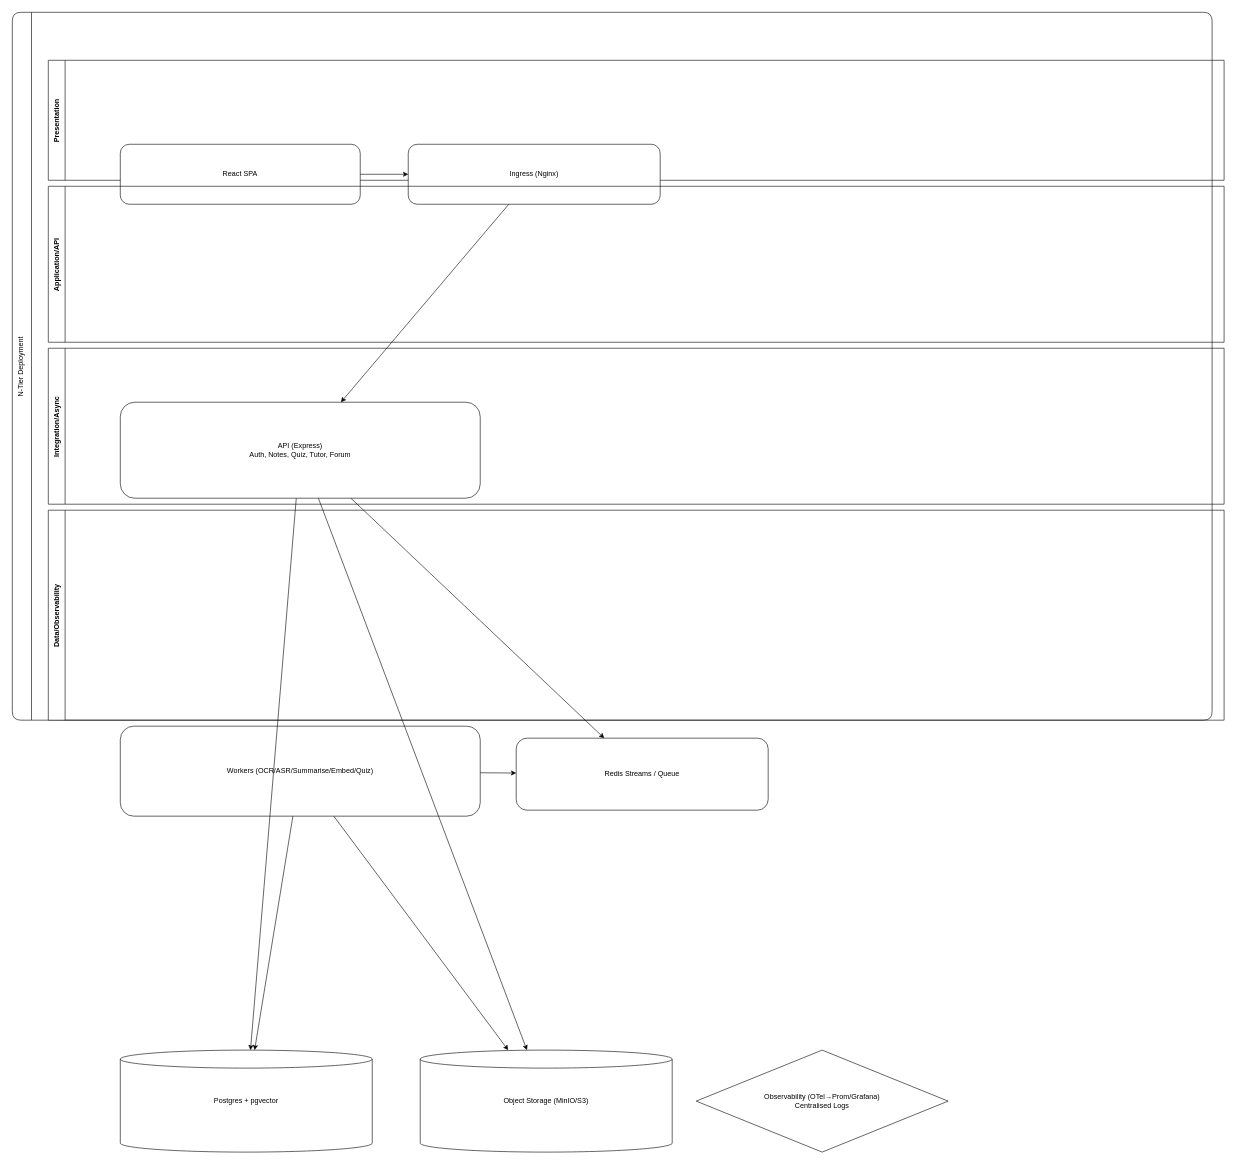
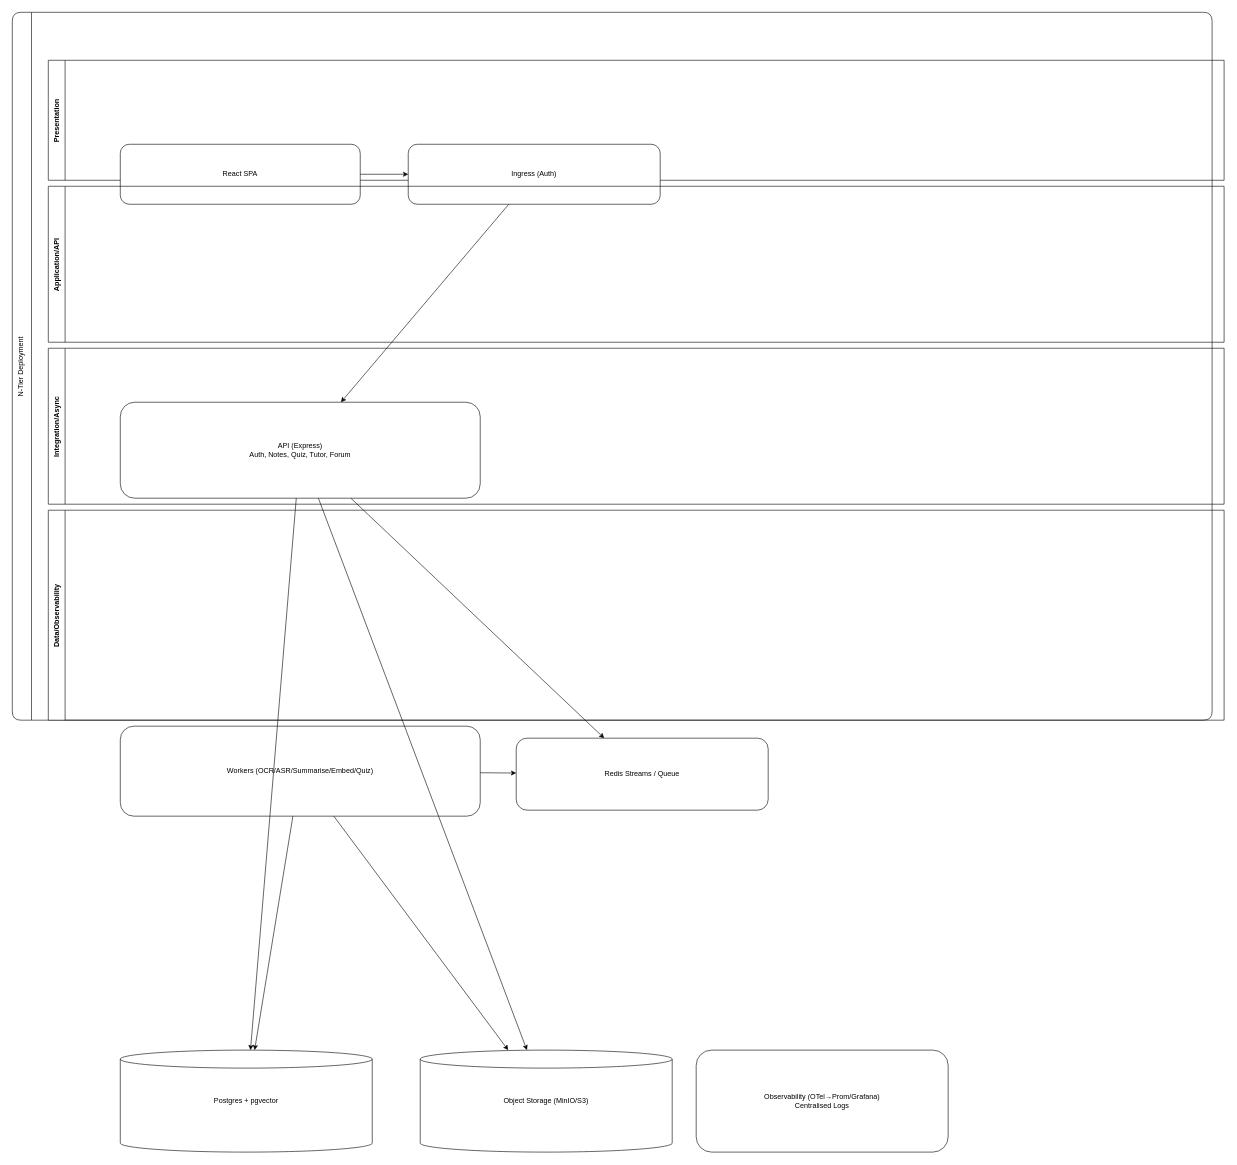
node "Ingress (Nginx)": label "Ingress (Nginx)" -> "Ingress (Auth)"
node "Observability (OTel→Prom/Grafana) Centralised Logs": shape diamond -> rounded rectangle
